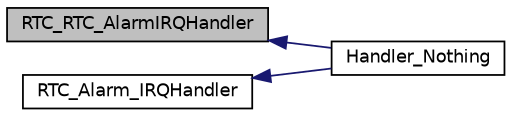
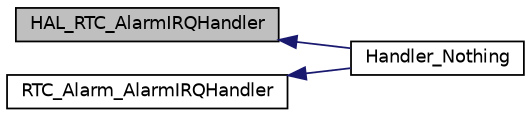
node "RTC_RTC_AlarmIRQHandler": label "RTC_RTC_AlarmIRQHandler" -> "HAL_RTC_AlarmIRQHandler"
node "RTC_Alarm_IRQHandler": label "RTC_Alarm_IRQHandler" -> "RTC_Alarm_AlarmIRQHandler"
